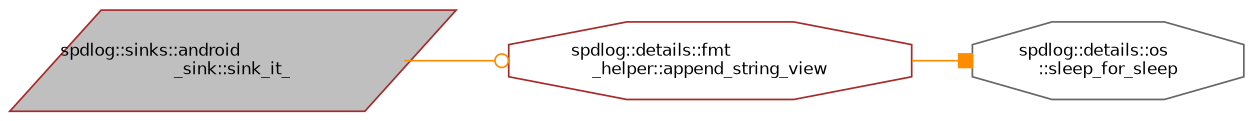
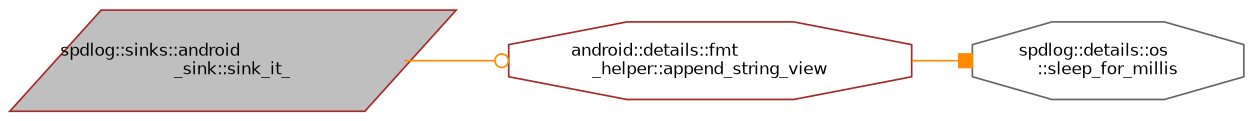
node "spdlog::details::fmt _helper::append_string_view": label "spdlog::details::fmt _helper::append_string_view" -> "android::details::fmt _helper::append_string_view"
node "spdlog::details::os ::sleep_for_sleep": label "spdlog::details::os ::sleep_for_sleep" -> "spdlog::details::os ::sleep_for_millis"
